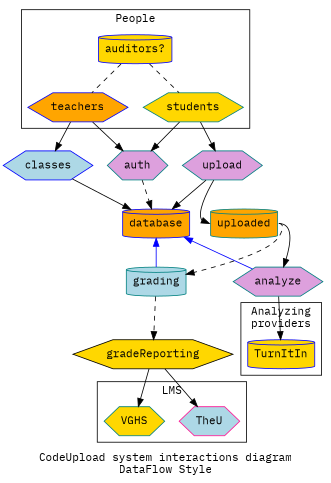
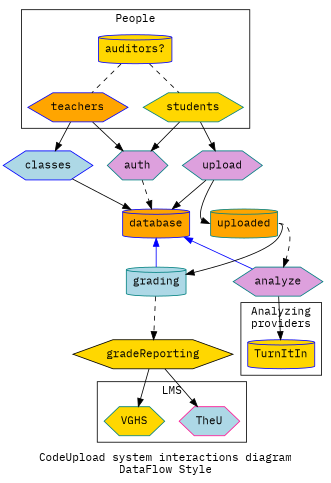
edge "uploaded" -> "analyze": style solid -> dashed
edge "uploaded" -> "grading": style dashed -> solid
